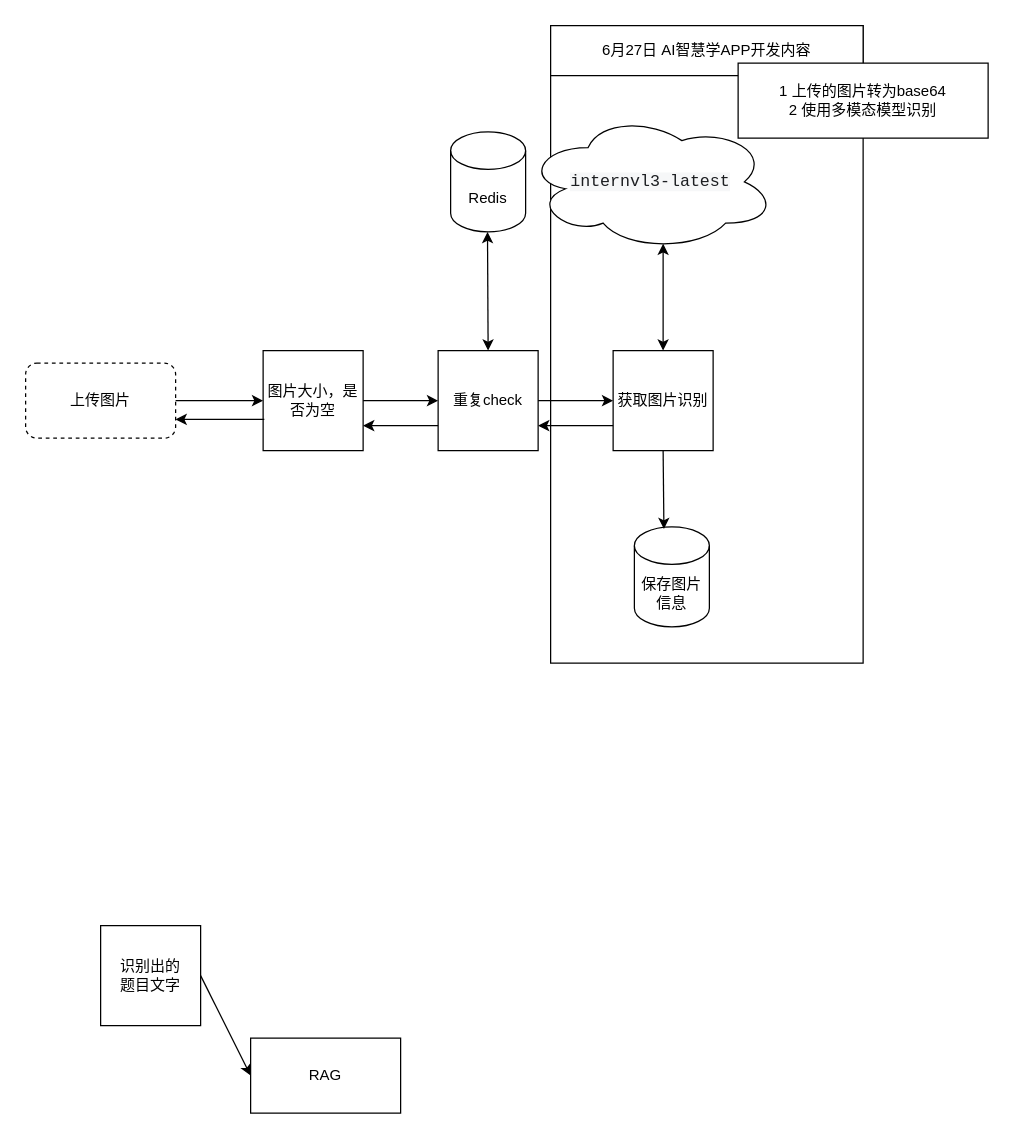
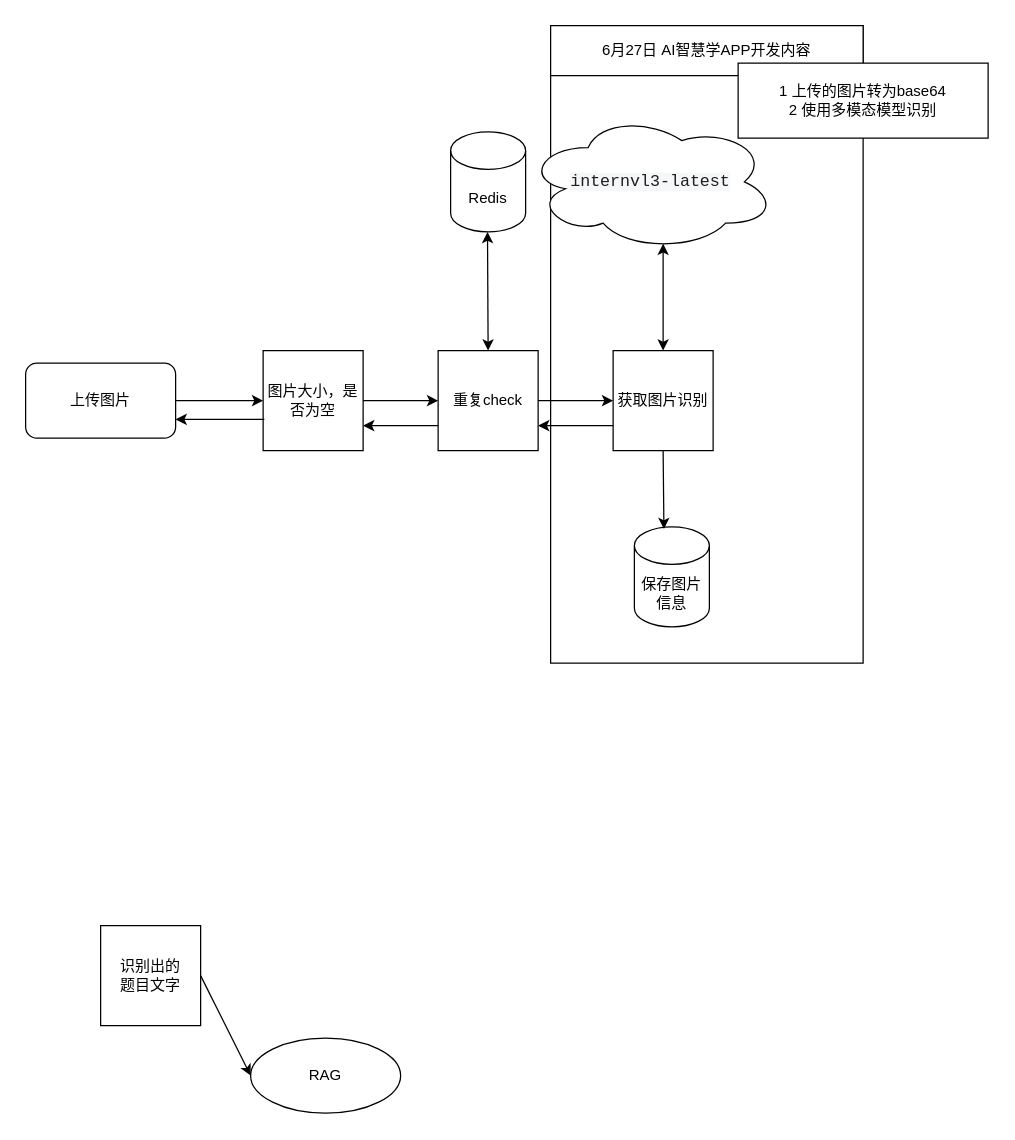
node "上传图片": style dashed -> solid
node "RAG": shape rectangle -> ellipse
